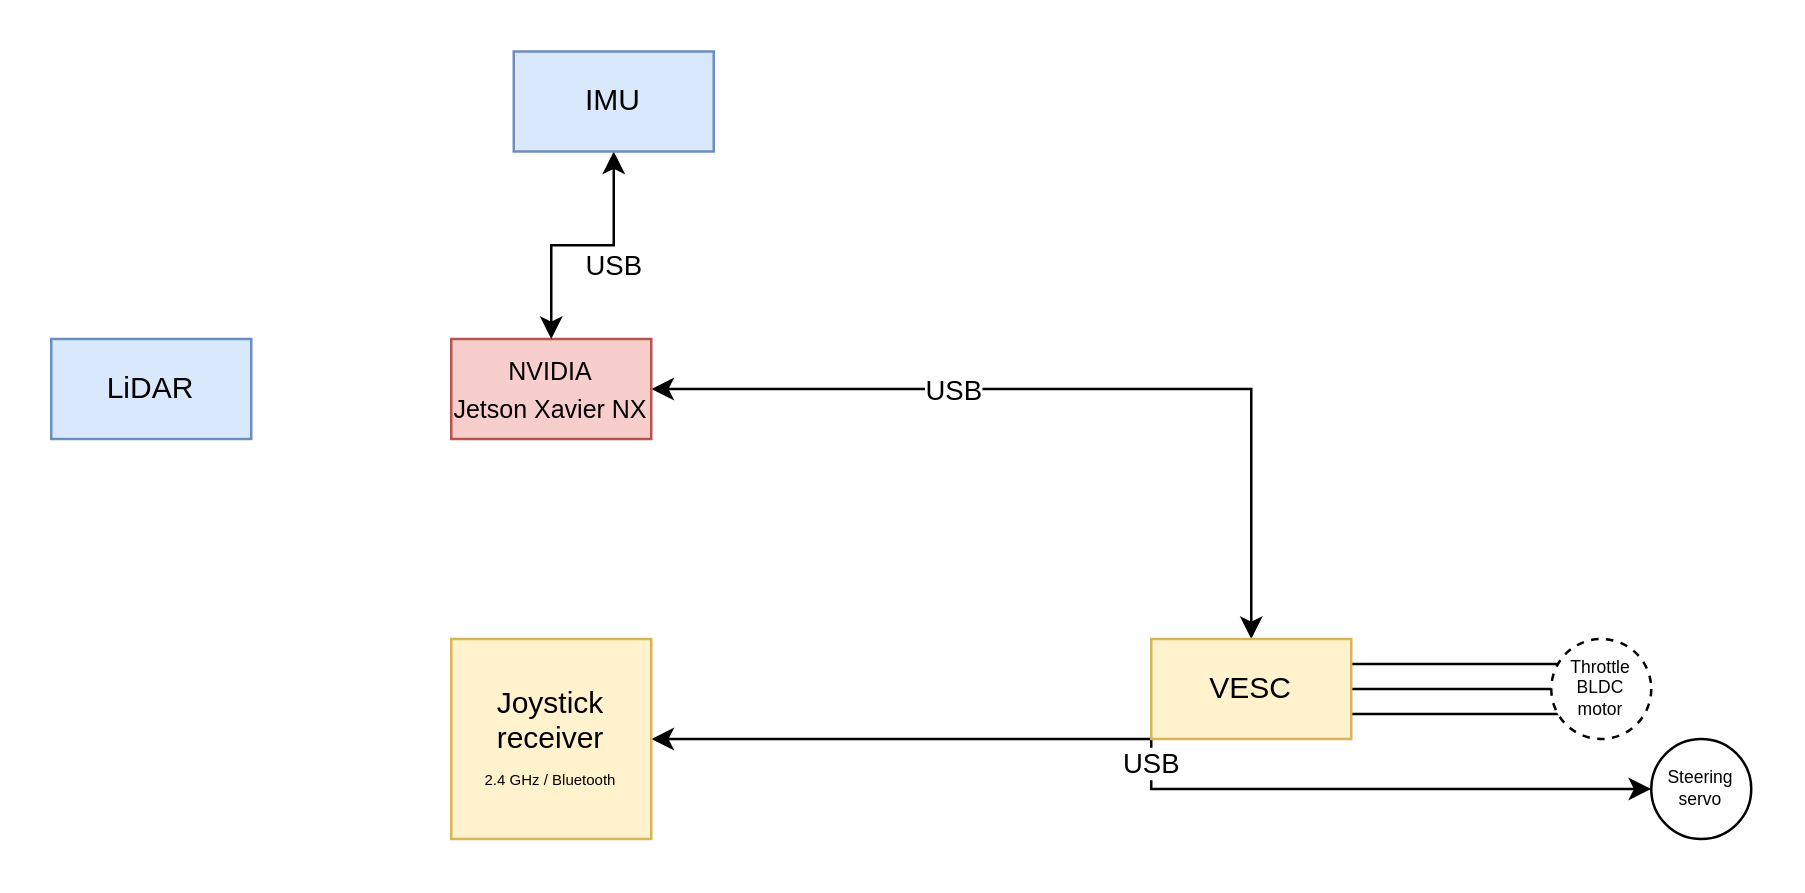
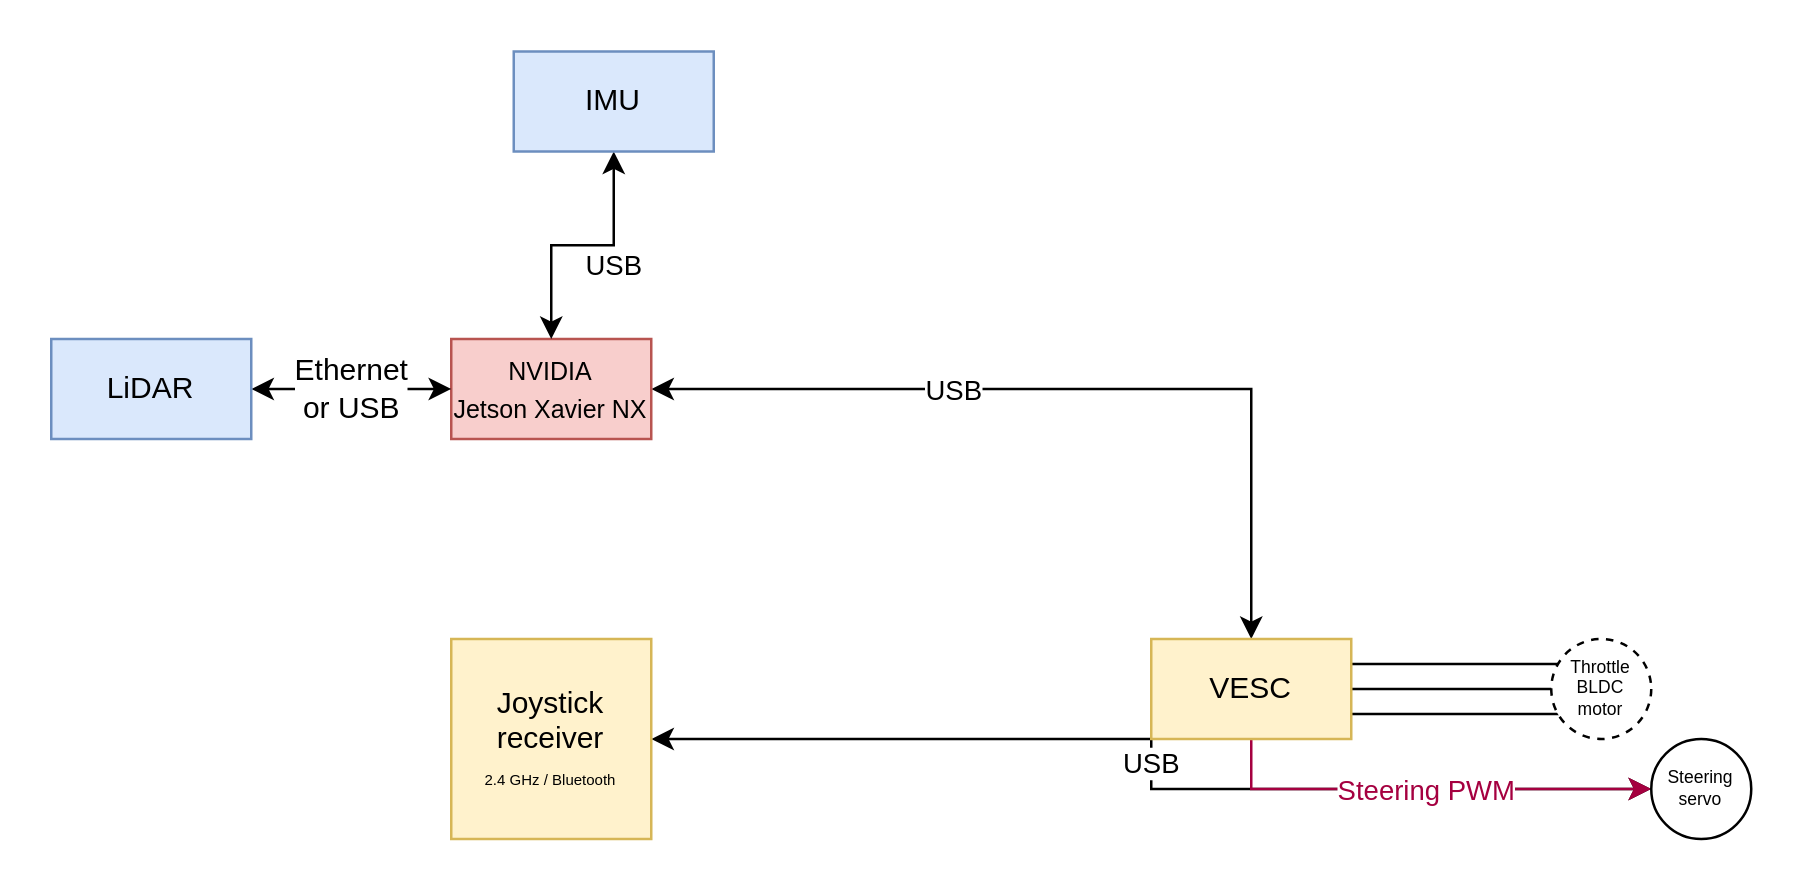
edge "LiDAR" -- "NVIDIA Jetson Xavier NX": added, label "Ethernet or USB"
edge "VESC" -> "Steering servo": added, label "Steering PWM"
